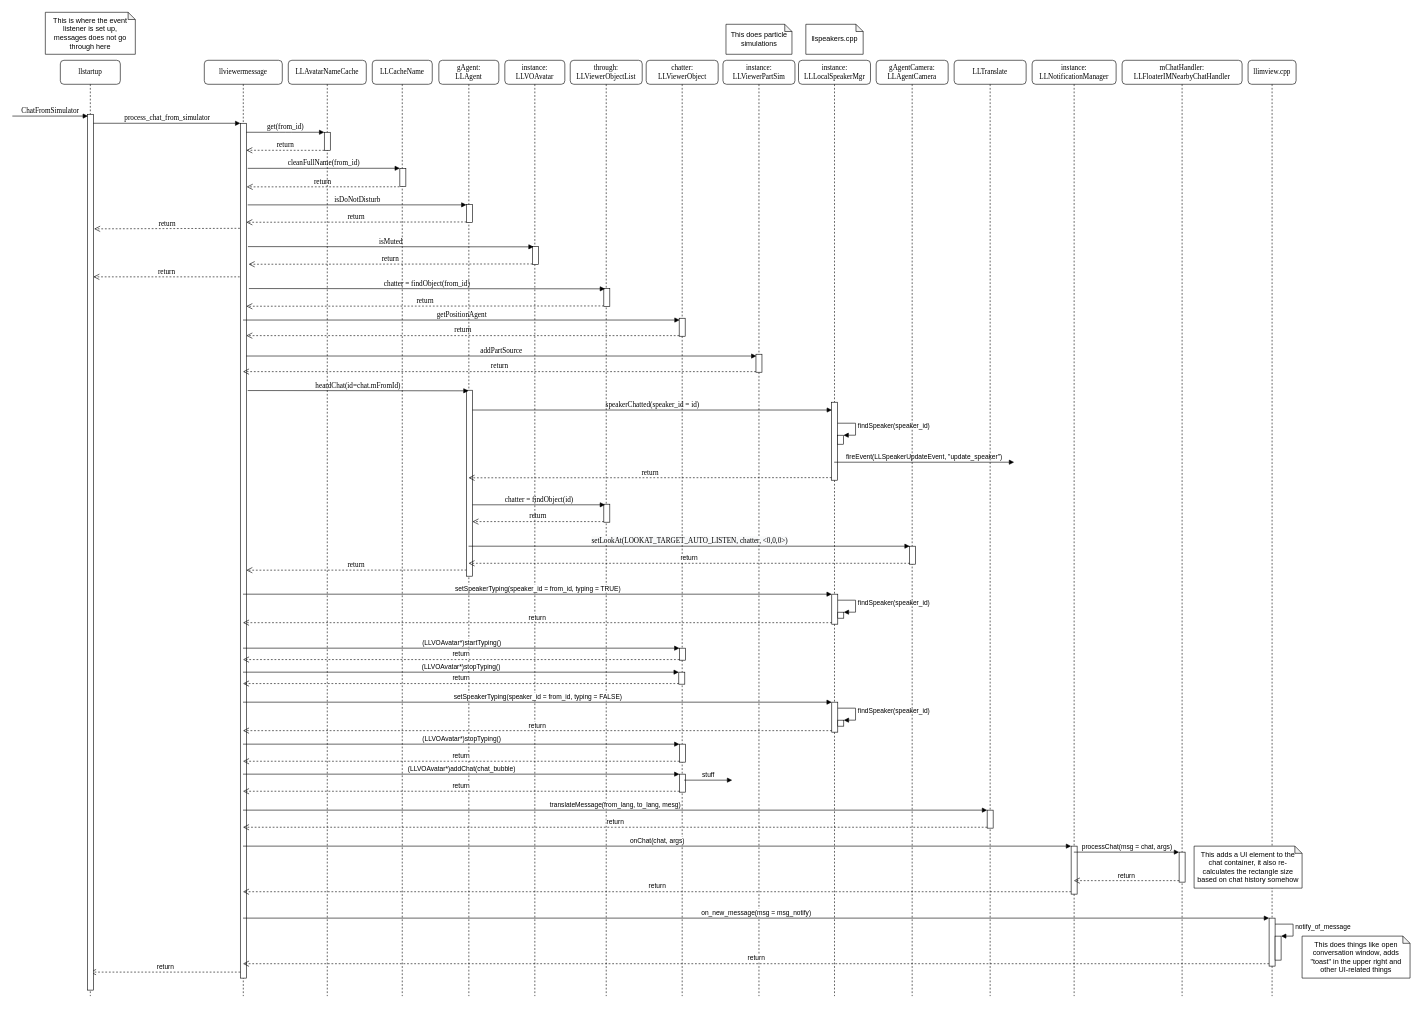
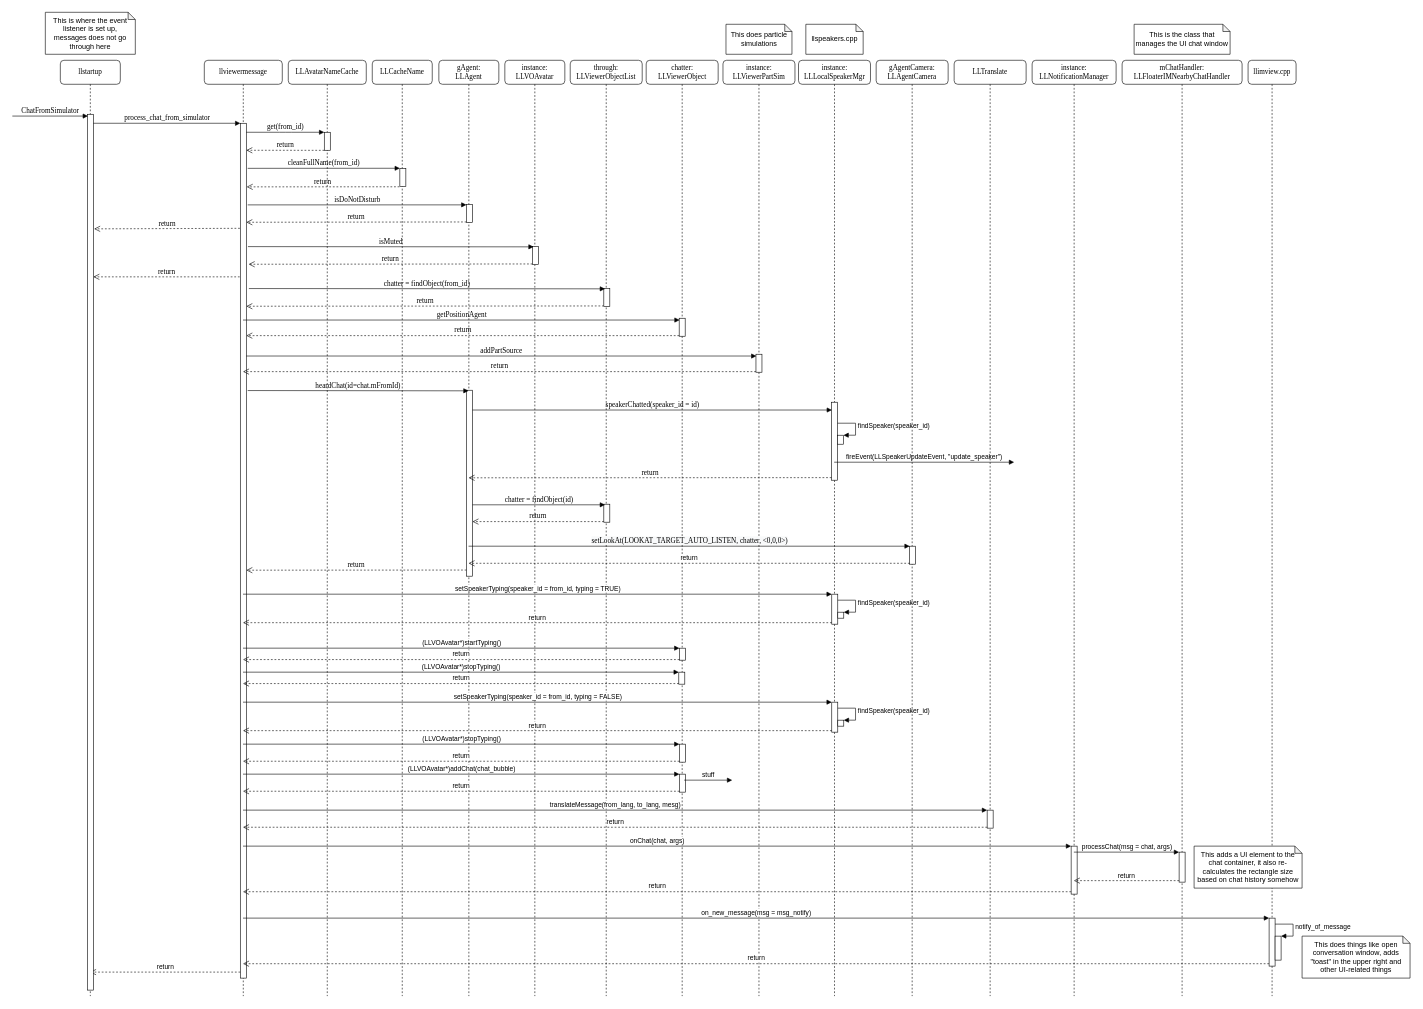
node "This is the class that manages the UI chat window": added
